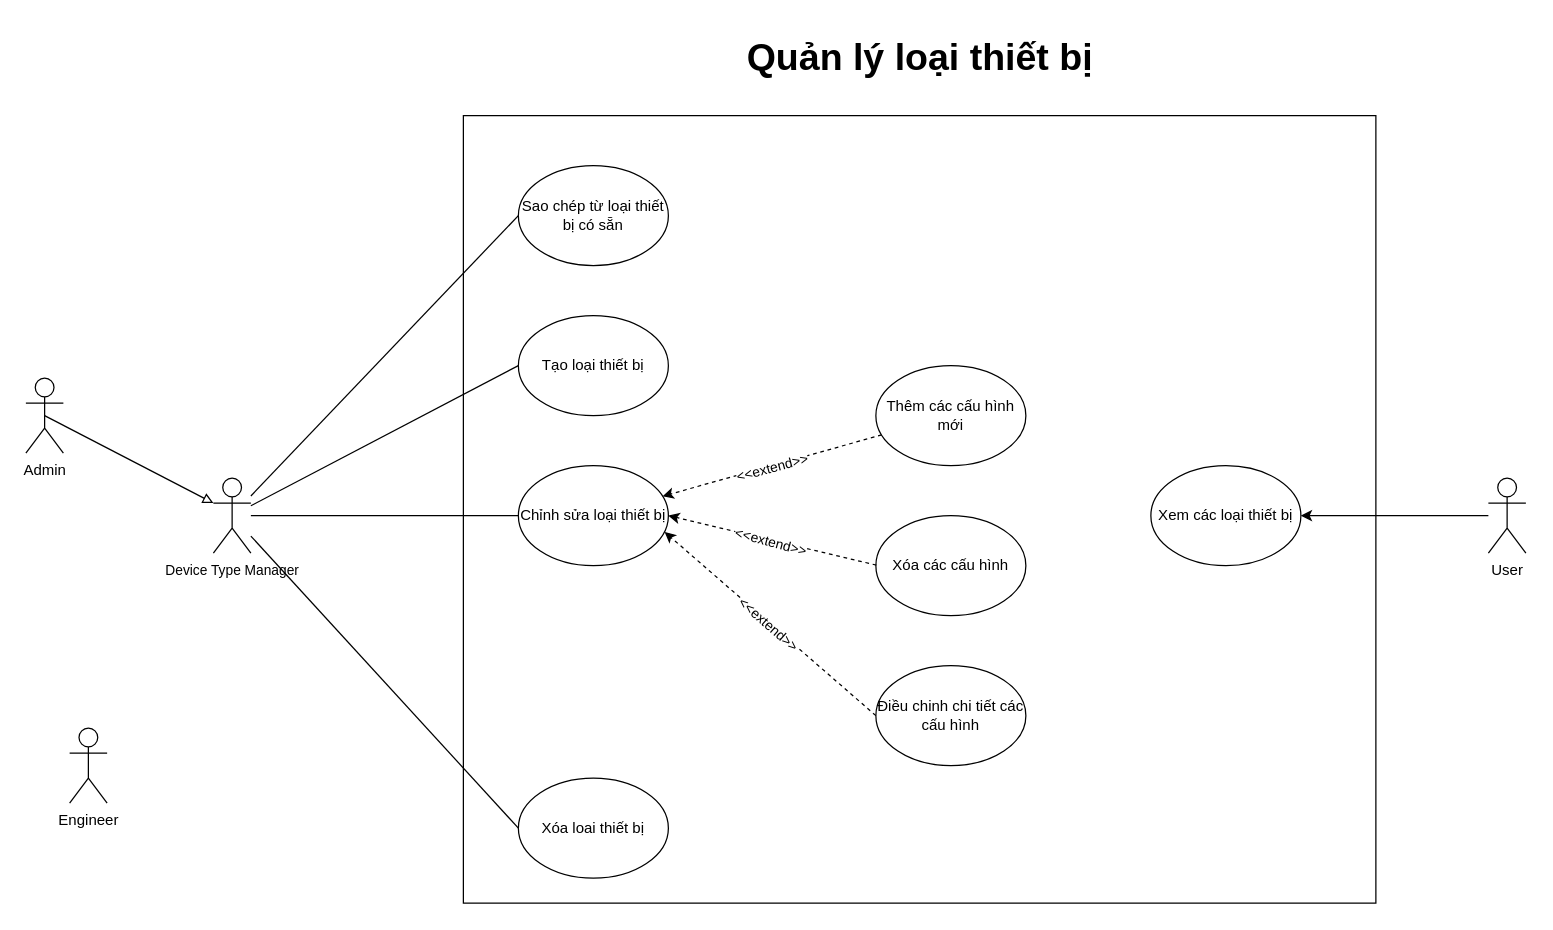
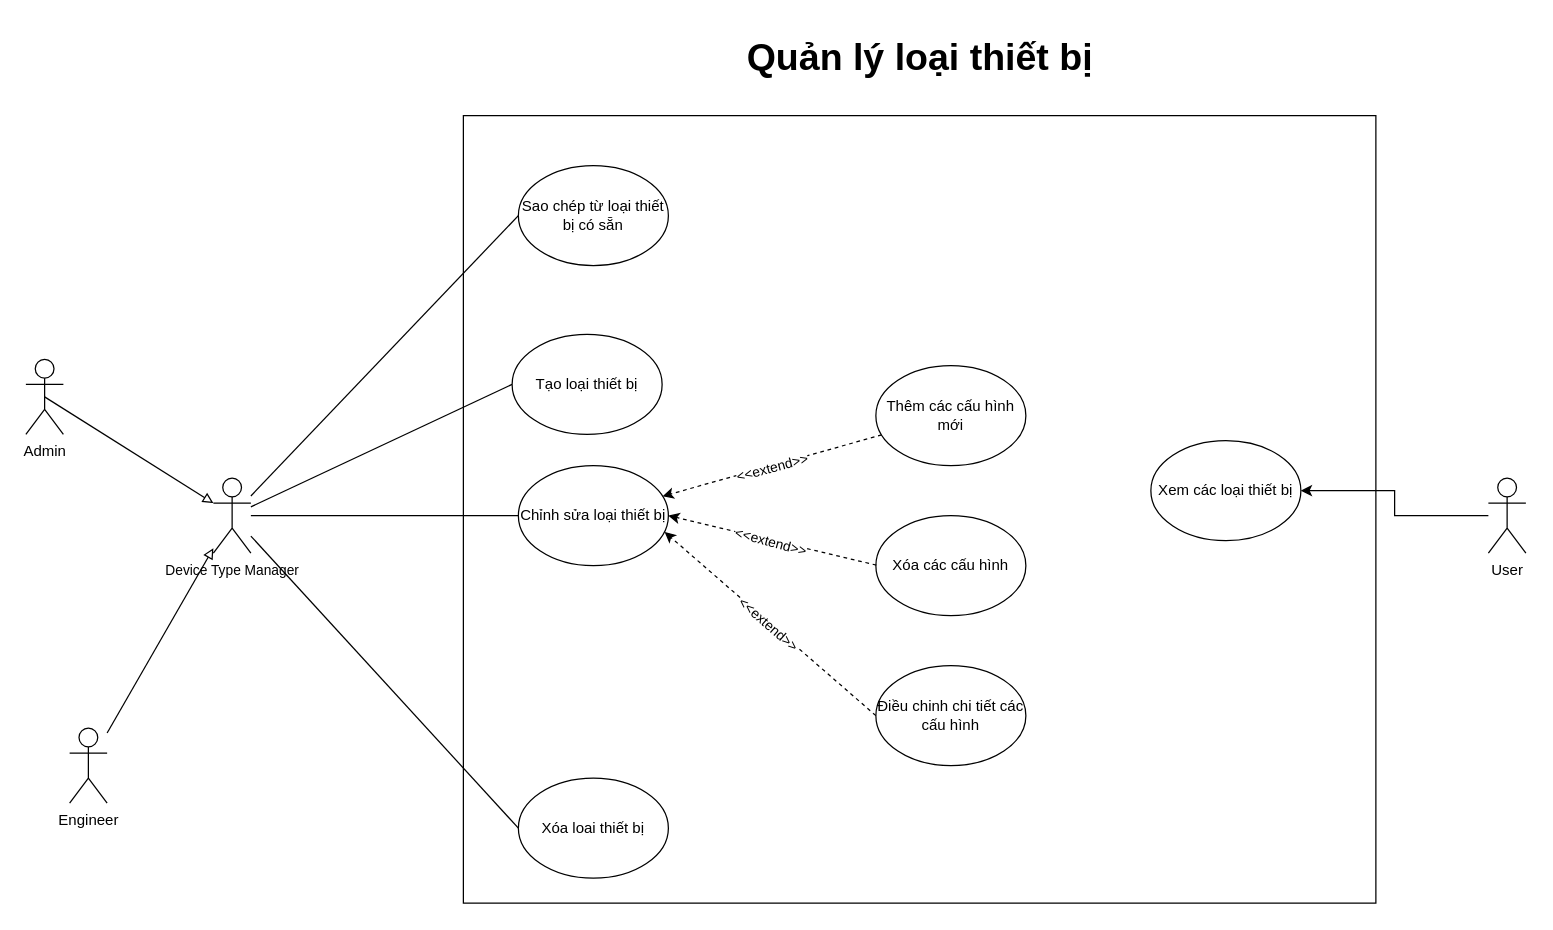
node "Tạo loại thiết bị": moved (593, 366) -> (587, 384)
node "Admin": moved (44, 416) -> (44, 397)
node "Xem các loại thiết bị": moved (1226, 516) -> (1226, 491)
edge "Engineer" -> "Device Type Manager": added
